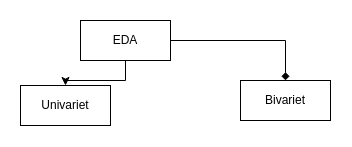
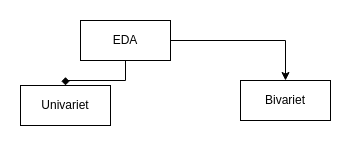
edge "EDA" -> "Bivariet": arrowhead diamond -> classic
edge "EDA" -> "Univariet": arrowhead classic -> diamond
